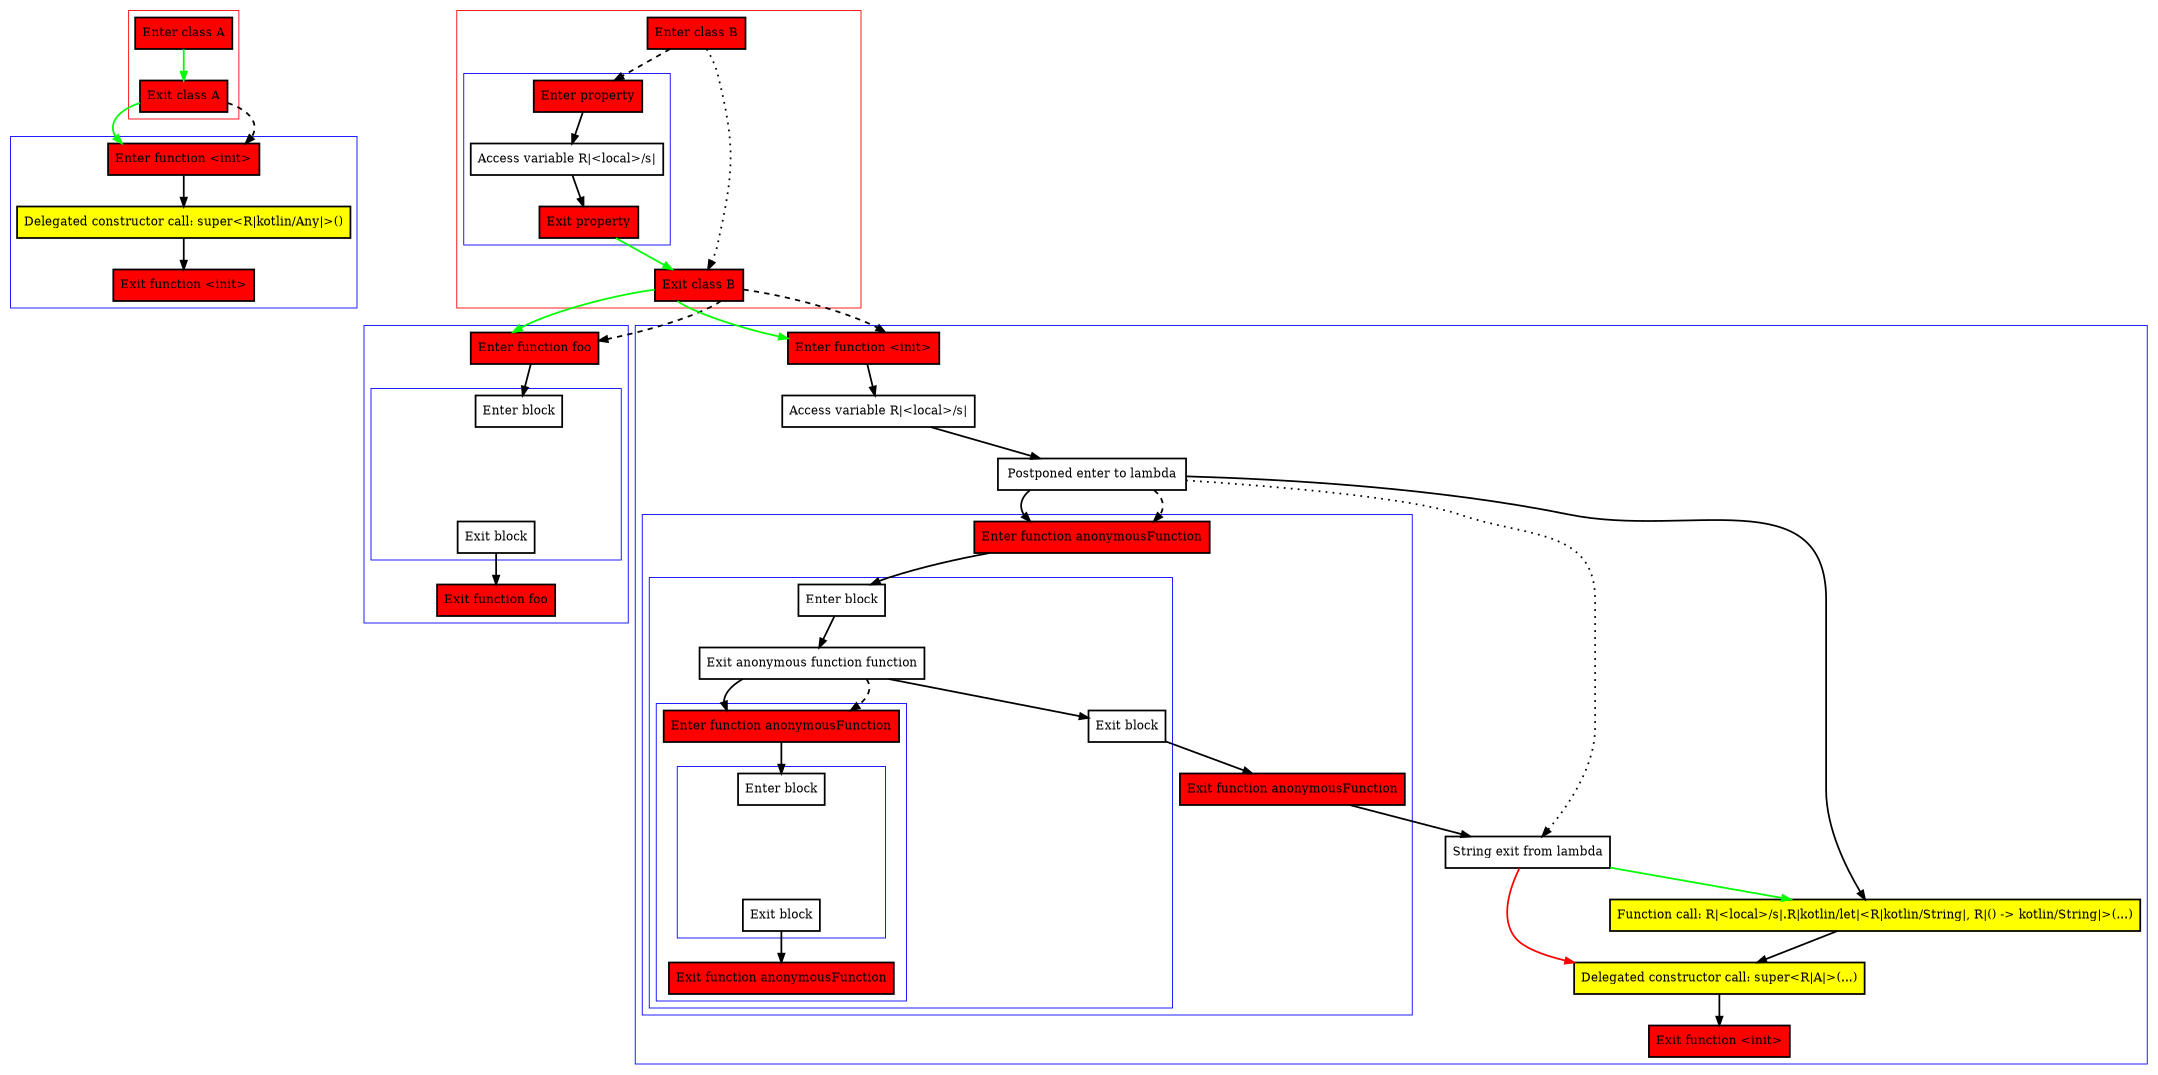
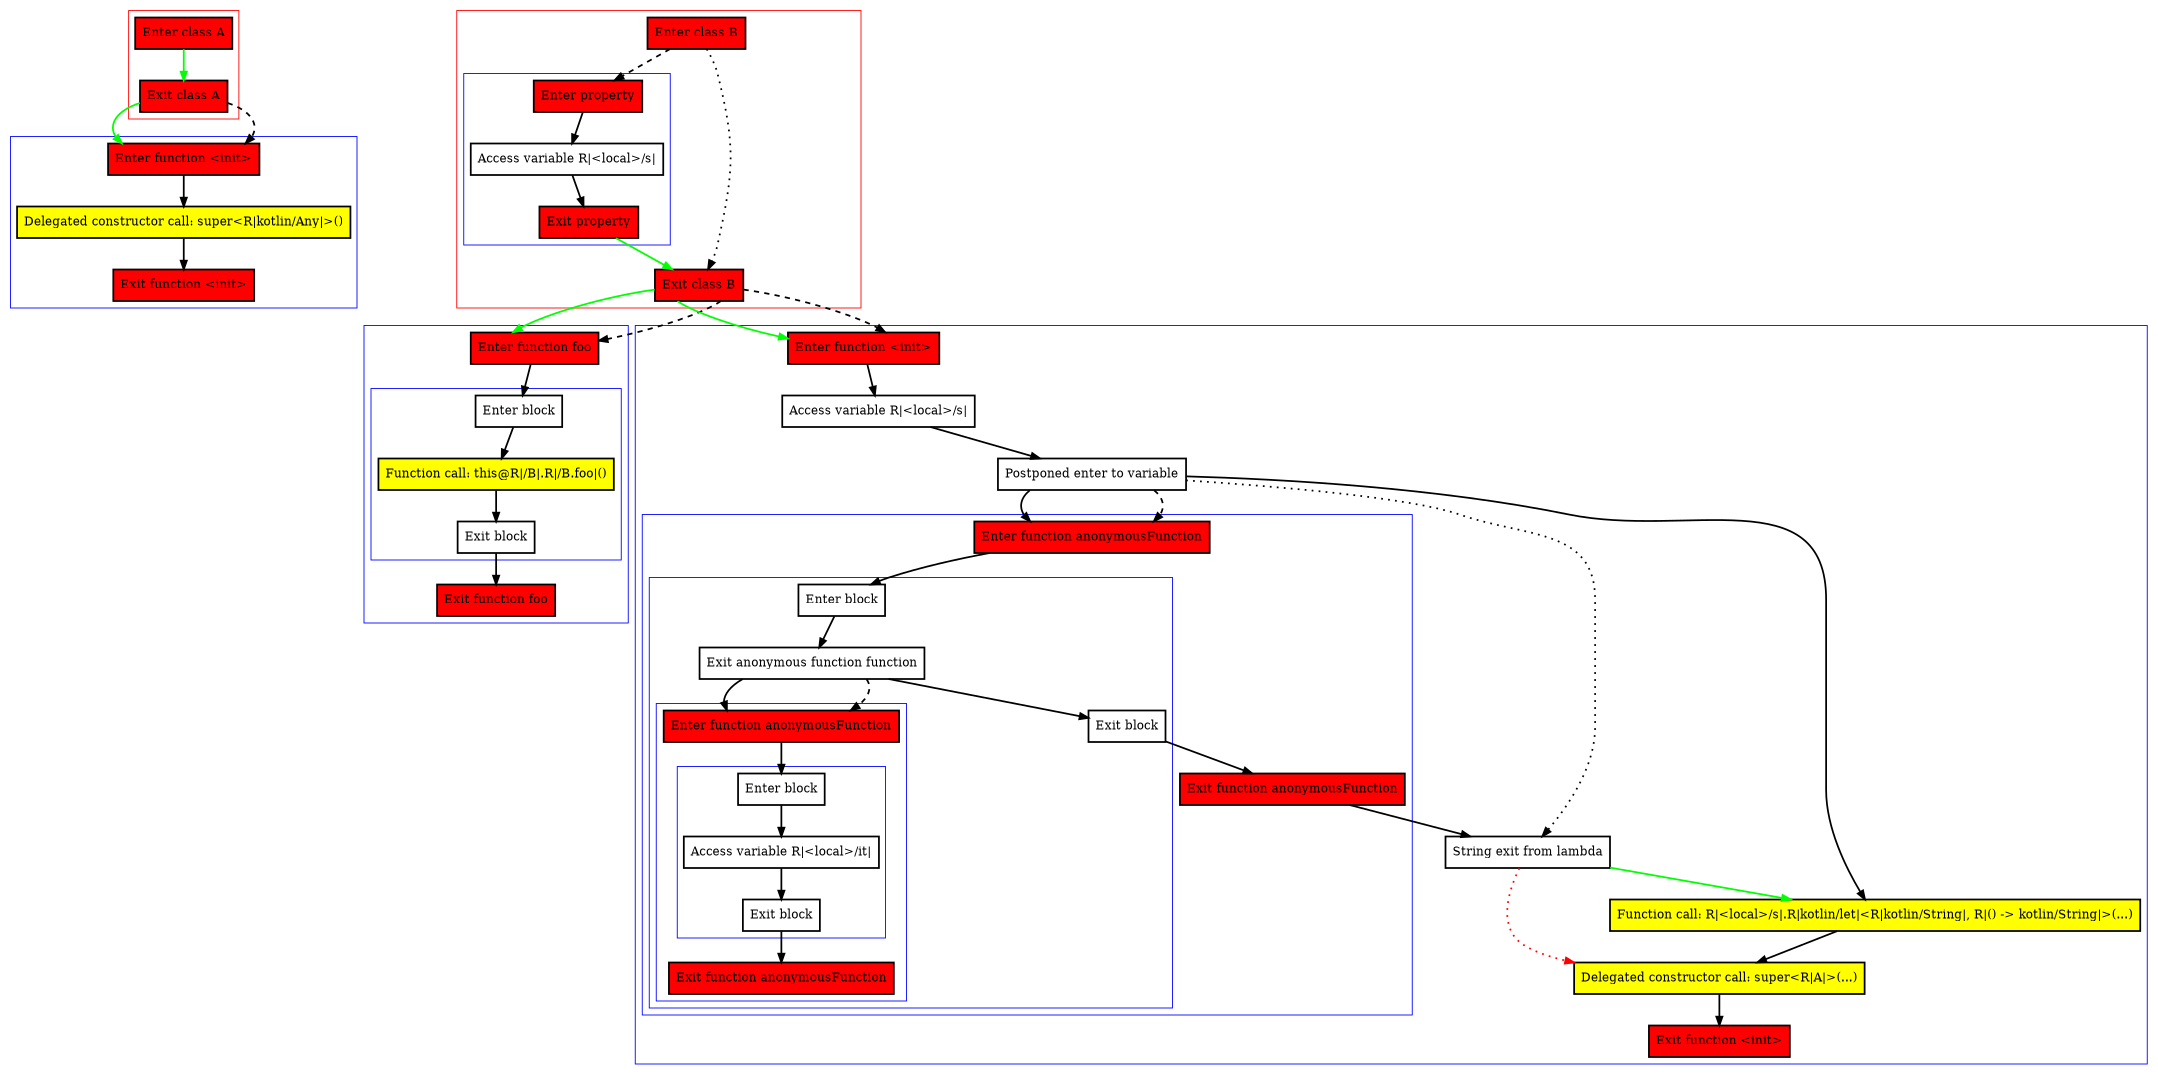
node "Function call: this@R|/B|.R|/B.foo|()": added
node "Postponed enter to lambda": label "Postponed enter to lambda" -> "Postponed enter to variable"
node "Access variable R|<local>/it|": added
edge "String exit from lambda" -> "Delegated constructor call: super<R|A|>(...)": style solid -> dotted
